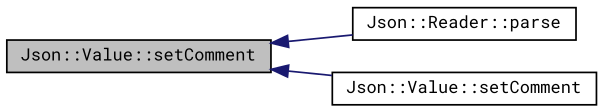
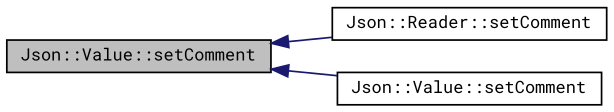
node "Json::Reader::parse": label "Json::Reader::parse" -> "Json::Reader::setComment"
